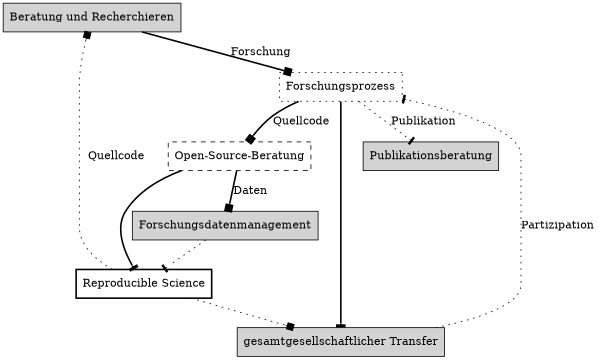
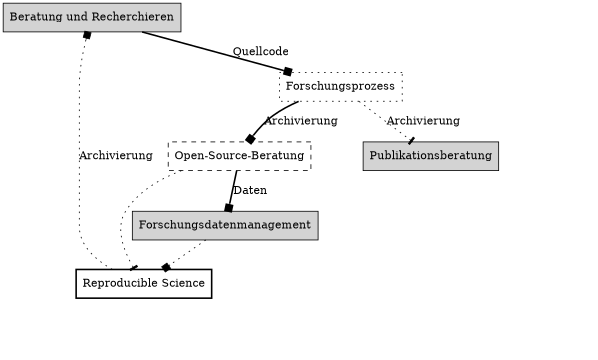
edge "Beratung und Recherchieren" -> "Forschungsprozess": label "Forschung" -> "Quellcode"
edge "Forschungsprozess" -> "Open-Source-Beratung": label "Quellcode" -> "Archivierung"
edge "Forschungsprozess" -> "Publikationsberatung": label "Publikation" -> "Archivierung"
edge "Reproducible Science" -> "Beratung und Recherchieren": label "Quellcode" -> "Archivierung"
edge "Open-Source-Beratung" -> "Reproducible Science": style bold -> dotted
edge "Forschungsdatenmanagement" -> "Reproducible Science": arrowhead tee -> box
node "gesamtgesellschaftlicher Transfer": removed
